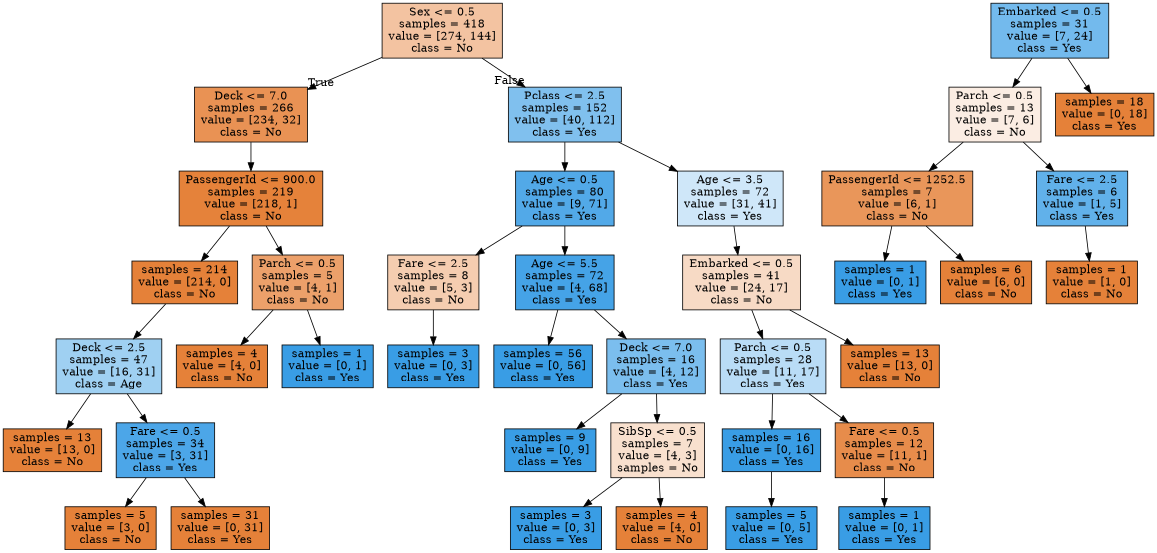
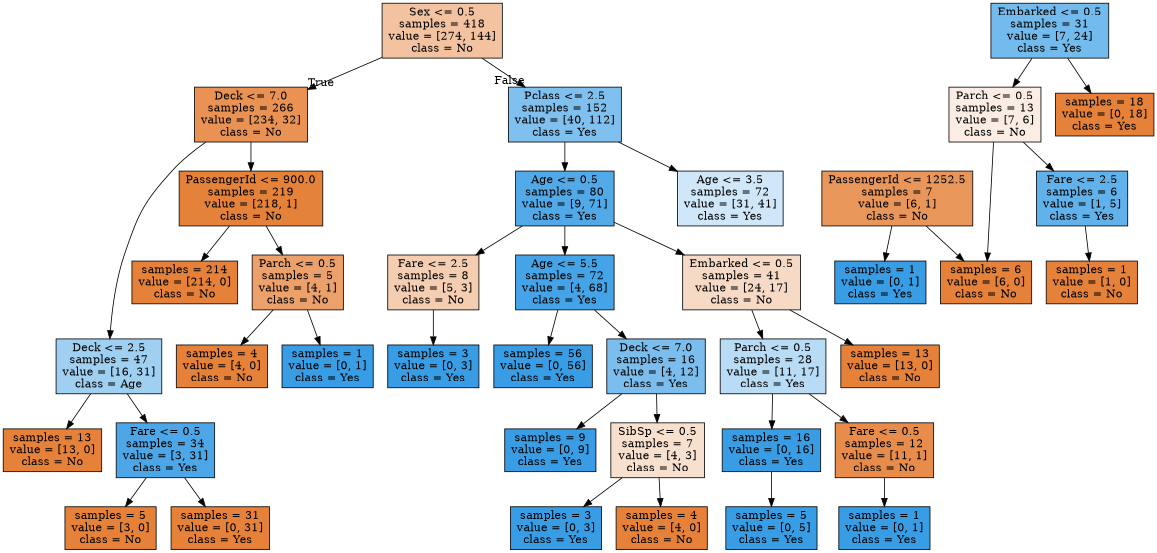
edge "Parch <= 0.5 samples = 13 value = [7, 6] class = No" -> "PassengerId <= 1252.5 samples = 7 value = [6, 1] class = No": now "Parch <= 0.5 samples = 13 value = [7, 6] class = No" -> "samples = 6 value = [6, 0] class = No"
edge "Age <= 3.5 samples = 72 value = [31, 41] class = Yes" -> "Embarked <= 0.5 samples = 41 value = [24, 17] class = No": now "Age <= 0.5 samples = 80 value = [9, 71] class = Yes" -> "Embarked <= 0.5 samples = 41 value = [24, 17] class = No"
edge "samples = 214 value = [214, 0] class = No" -> "Deck <= 2.5 samples = 47 value = [16, 31] class = Age": now "Deck <= 7.0 samples = 266 value = [234, 32] class = No" -> "Deck <= 2.5 samples = 47 value = [16, 31] class = Age"
node "SibSp <= 0.5 samples = 7 value = [4, 3] samples = No": label "SibSp <= 0.5 samples = 7 value = [4, 3] samples = No" -> "SibSp <= 0.5 samples = 7 value = [4, 3] class = No"
